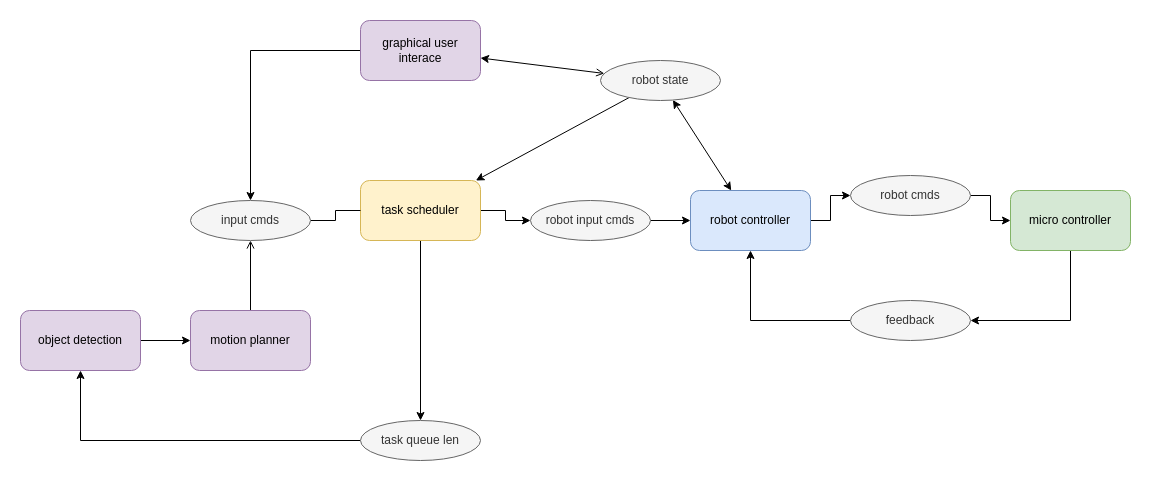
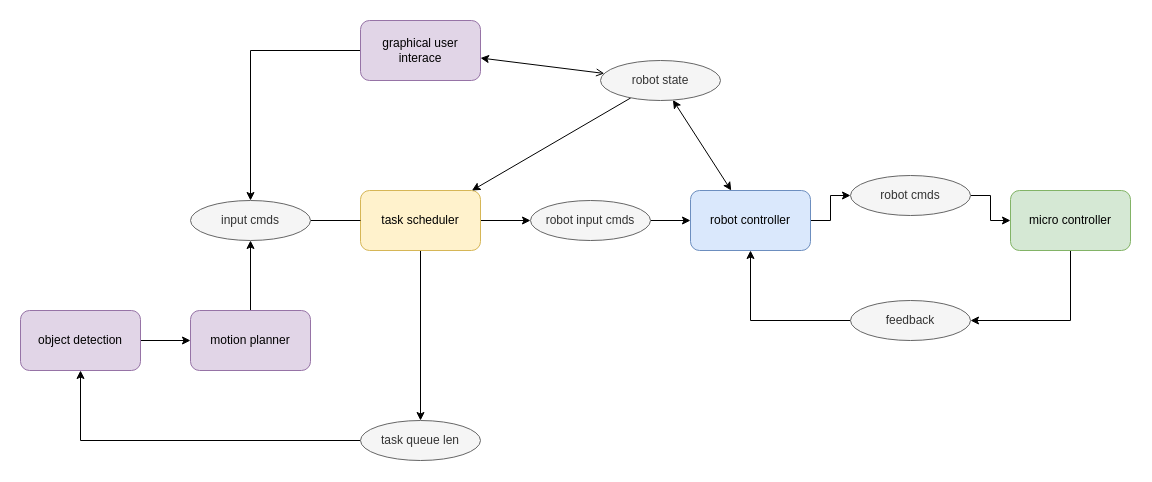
node "task scheduler": moved (421, 211) -> (421, 221)
edge "motion planner" -> "input cmds": arrowhead open -> classic
